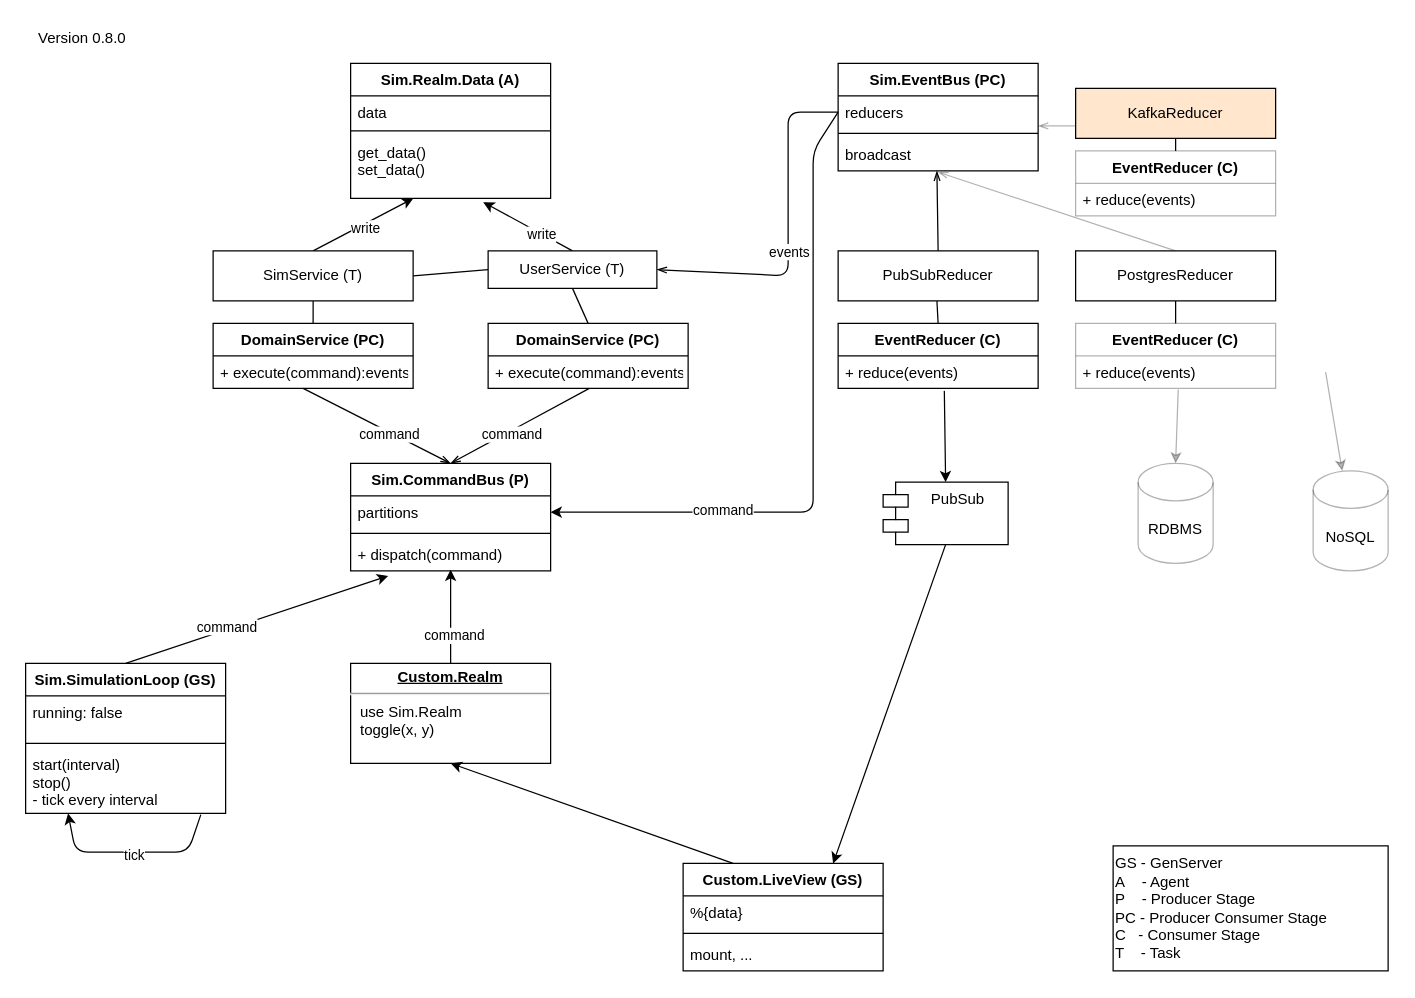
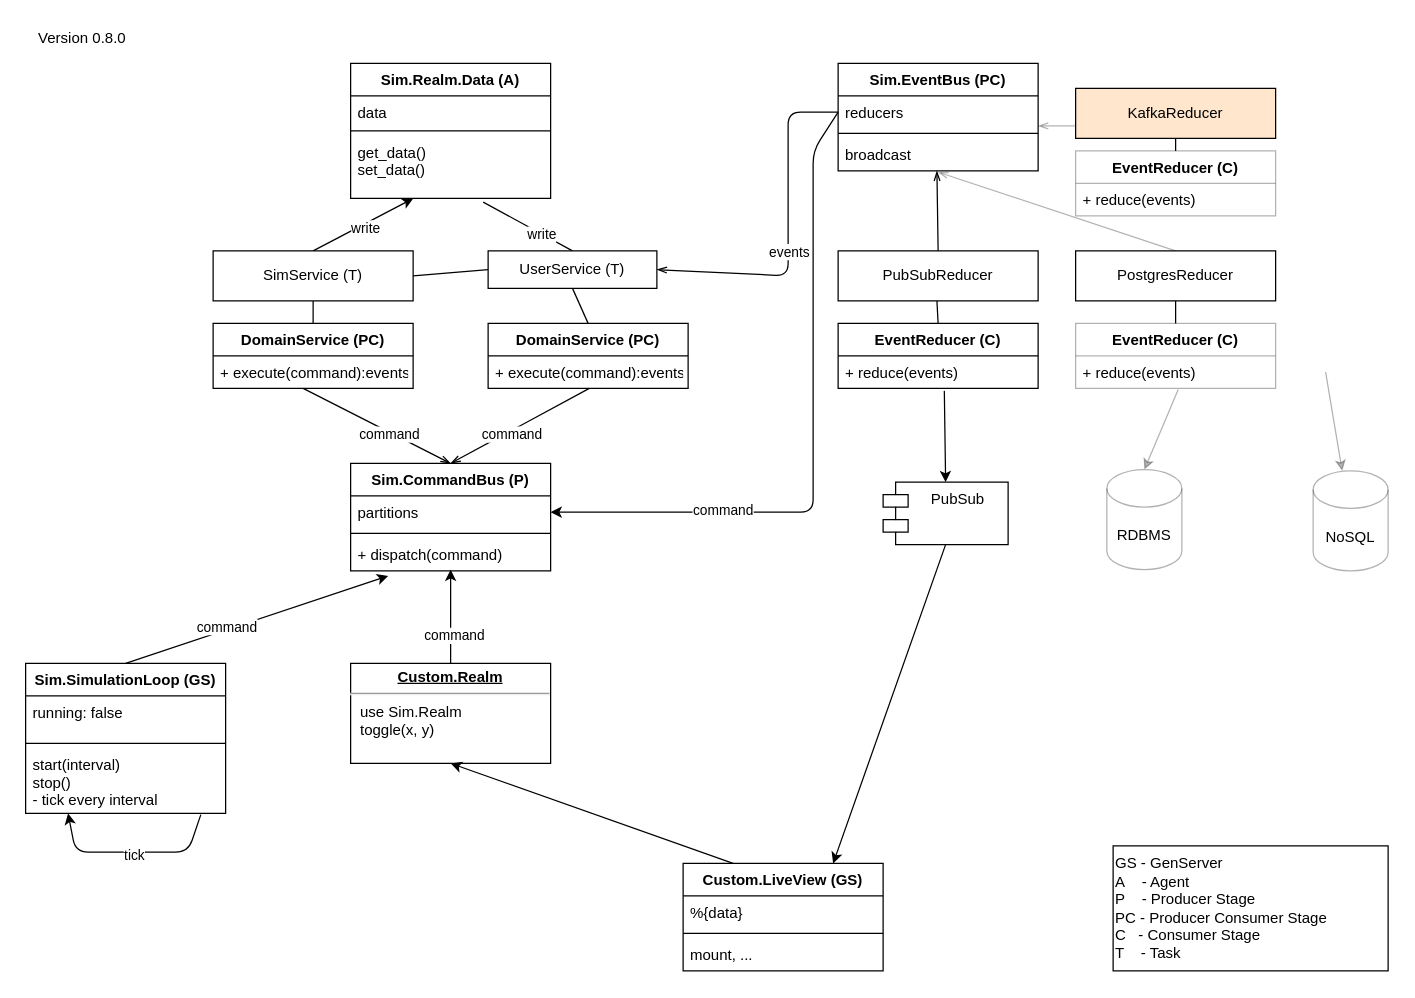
edge "UserService (T)" -> "get_data() set_data()": arrowhead classic -> none
node "RDBMS": moved (1176, 513) -> (1144, 519)
